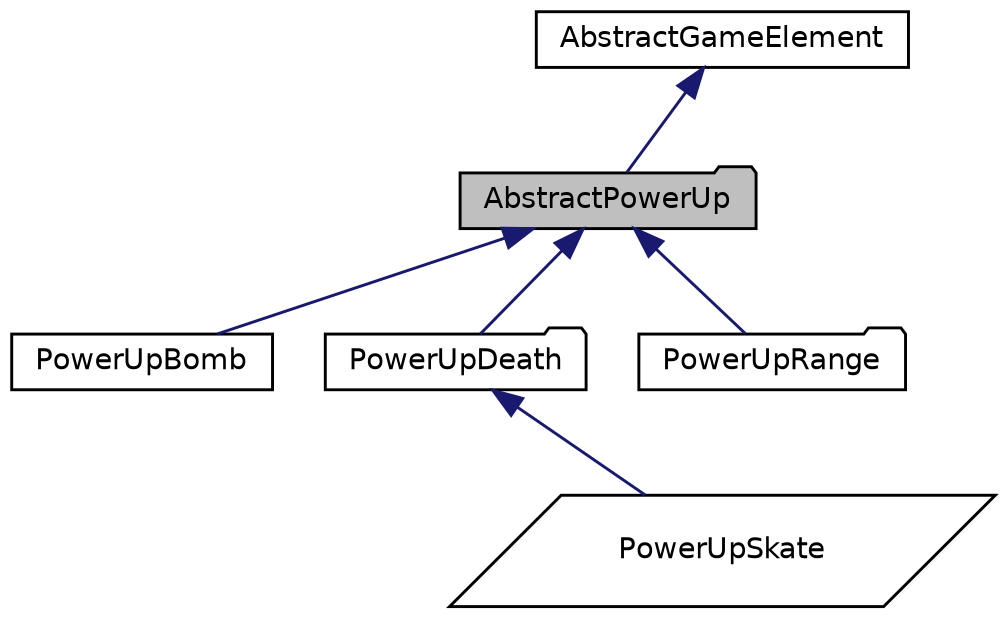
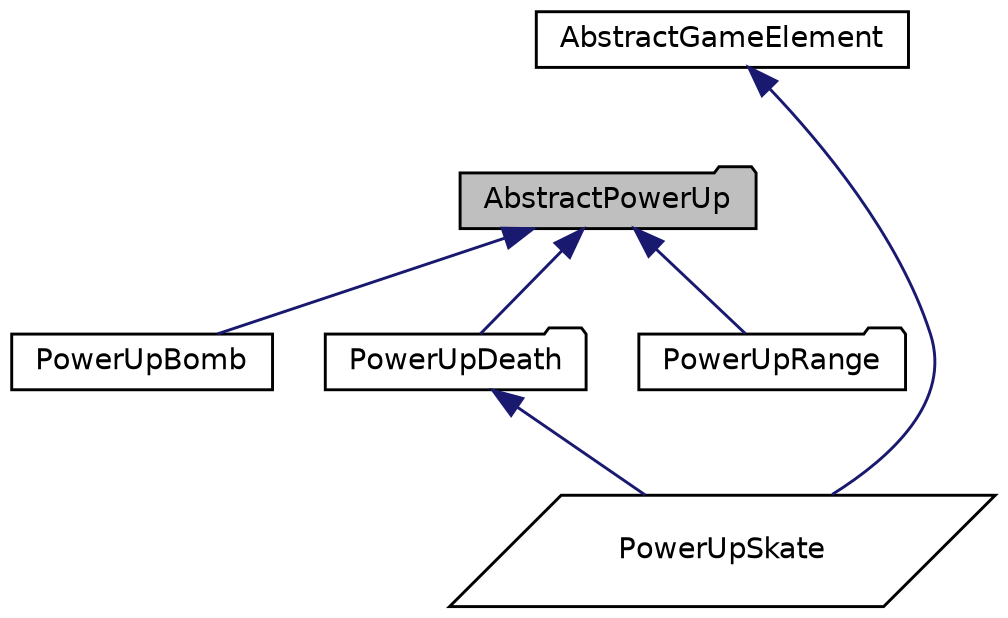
edge "AbstractPowerUp" -> "AbstractGameElement": now "PowerUpSkate" -> "AbstractGameElement"
